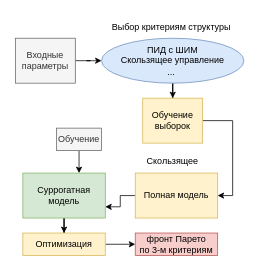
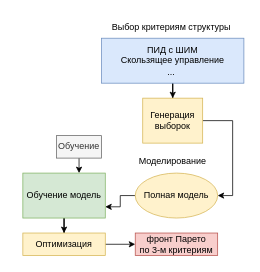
node "Входные параметры": removed
edge "Входные параметры" -> "ПИД с ШИМ Скользящее управление ...": removed
node "ПИД с ШИМ Скользящее управление ...": shape ellipse -> rectangle
node "Обучение выборок": label "Обучение выборок" -> "Генерация выборок"
node "Обучение": moved (79, 139) -> (79, 147)
node "Скользящее": label "Скользящее" -> "Моделирование"
node "Суррогатная модель": label "Суррогатная модель" -> "Обучение модель"
node "Полная модель": shape rectangle -> ellipse
